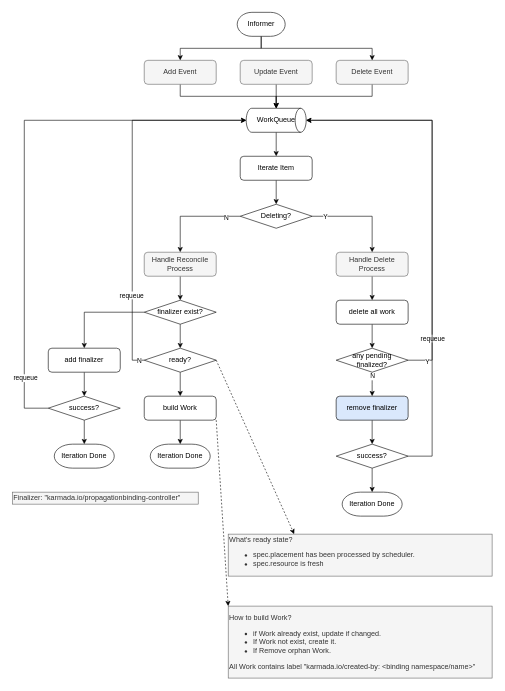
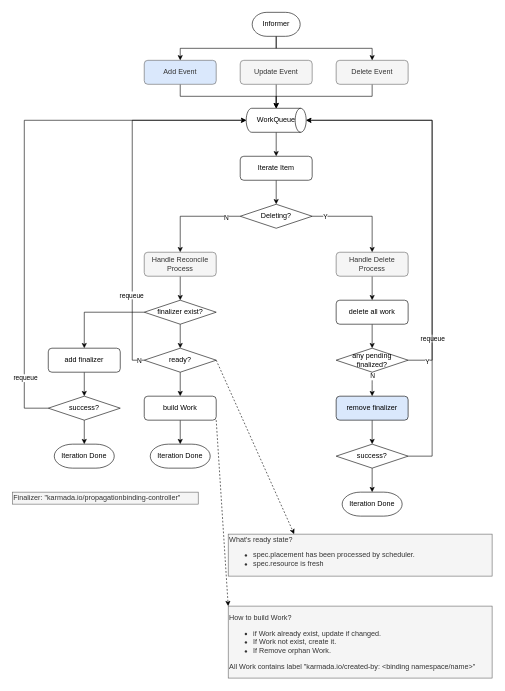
node "Informer": moved (261, 24) -> (276, 24)
node "Add Event": fillcolor #f5f5f5 -> #dae8fc
